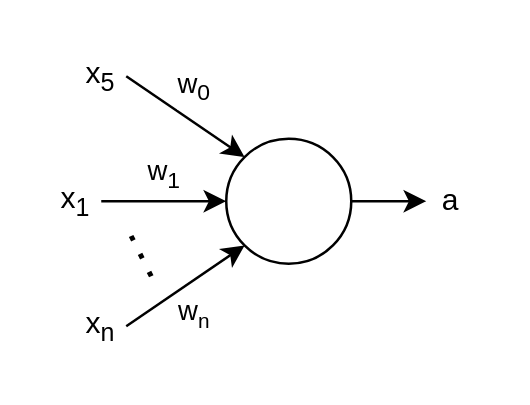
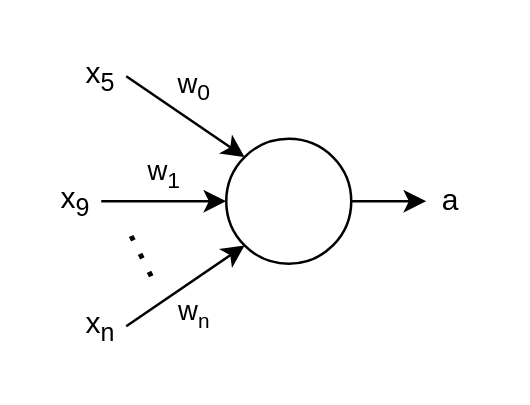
node "x1": label "x1" -> "x9"
